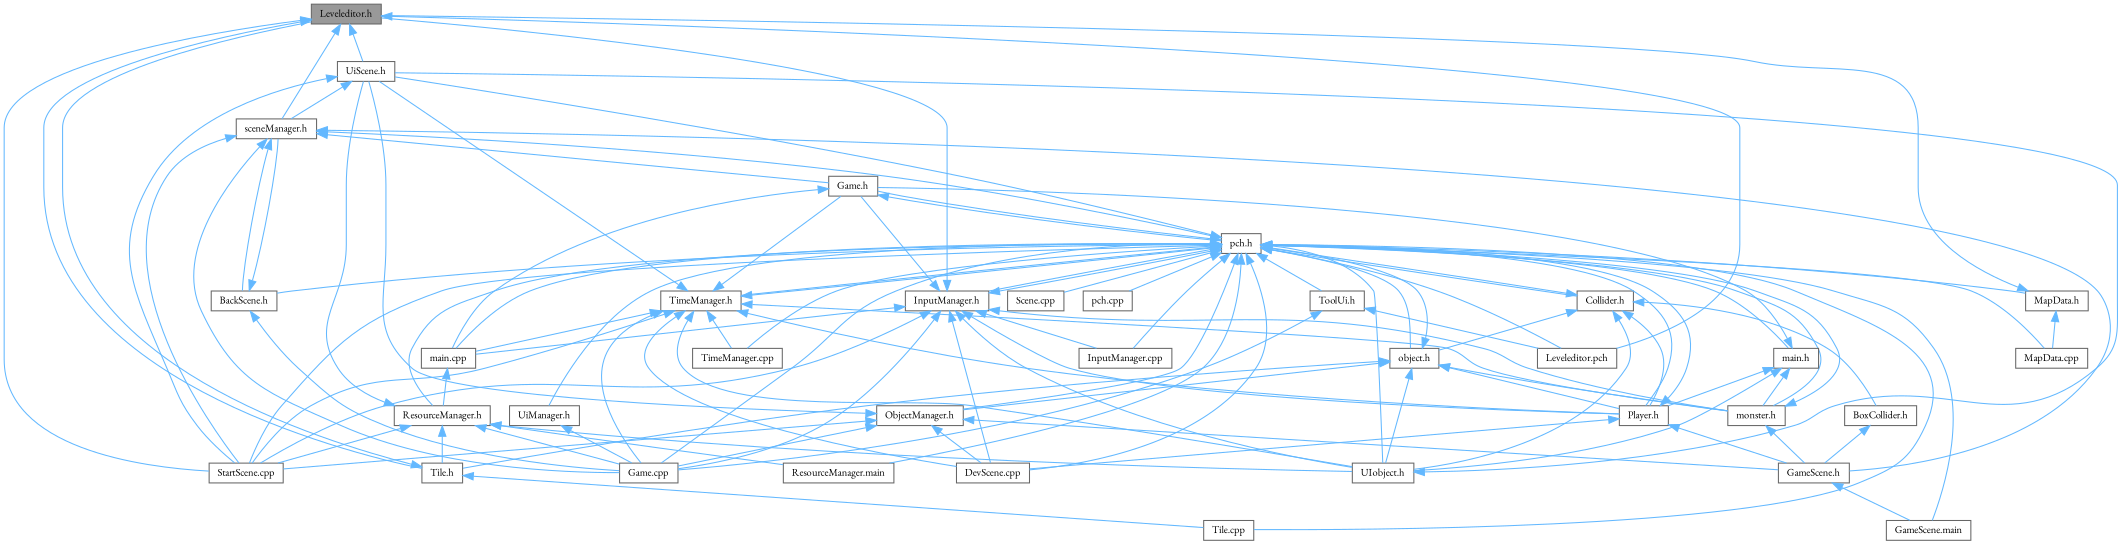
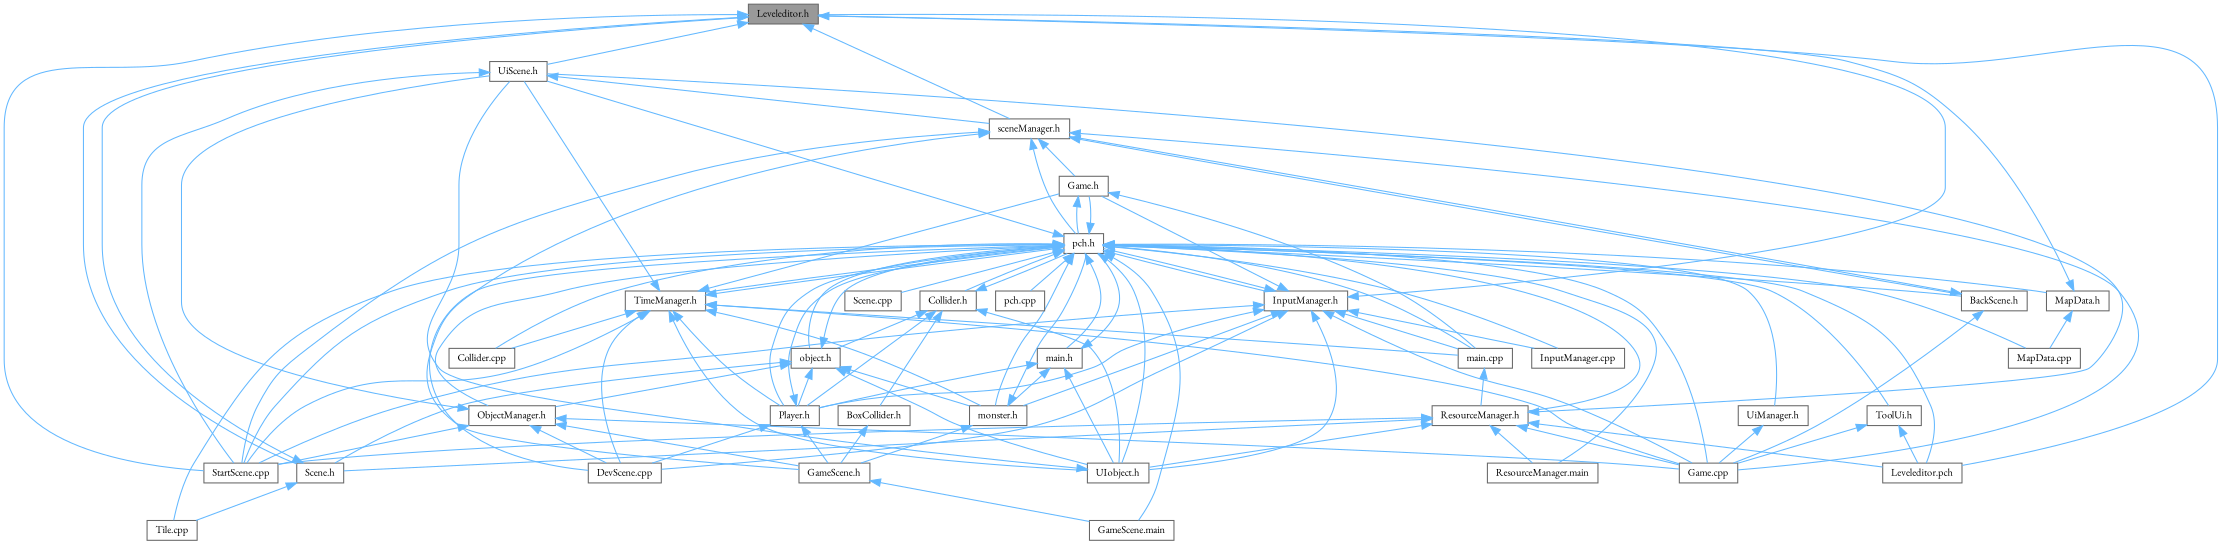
edge "Game.h" -> "main.h": now "pch.h" -> "main.h"
node "TimeManager.cpp": label "TimeManager.cpp" -> "Collider.cpp"
edge "Leveleditor.pch" -> "ResourceManager.h": added
node "Tile.h": label "Tile.h" -> "Scene.h"
